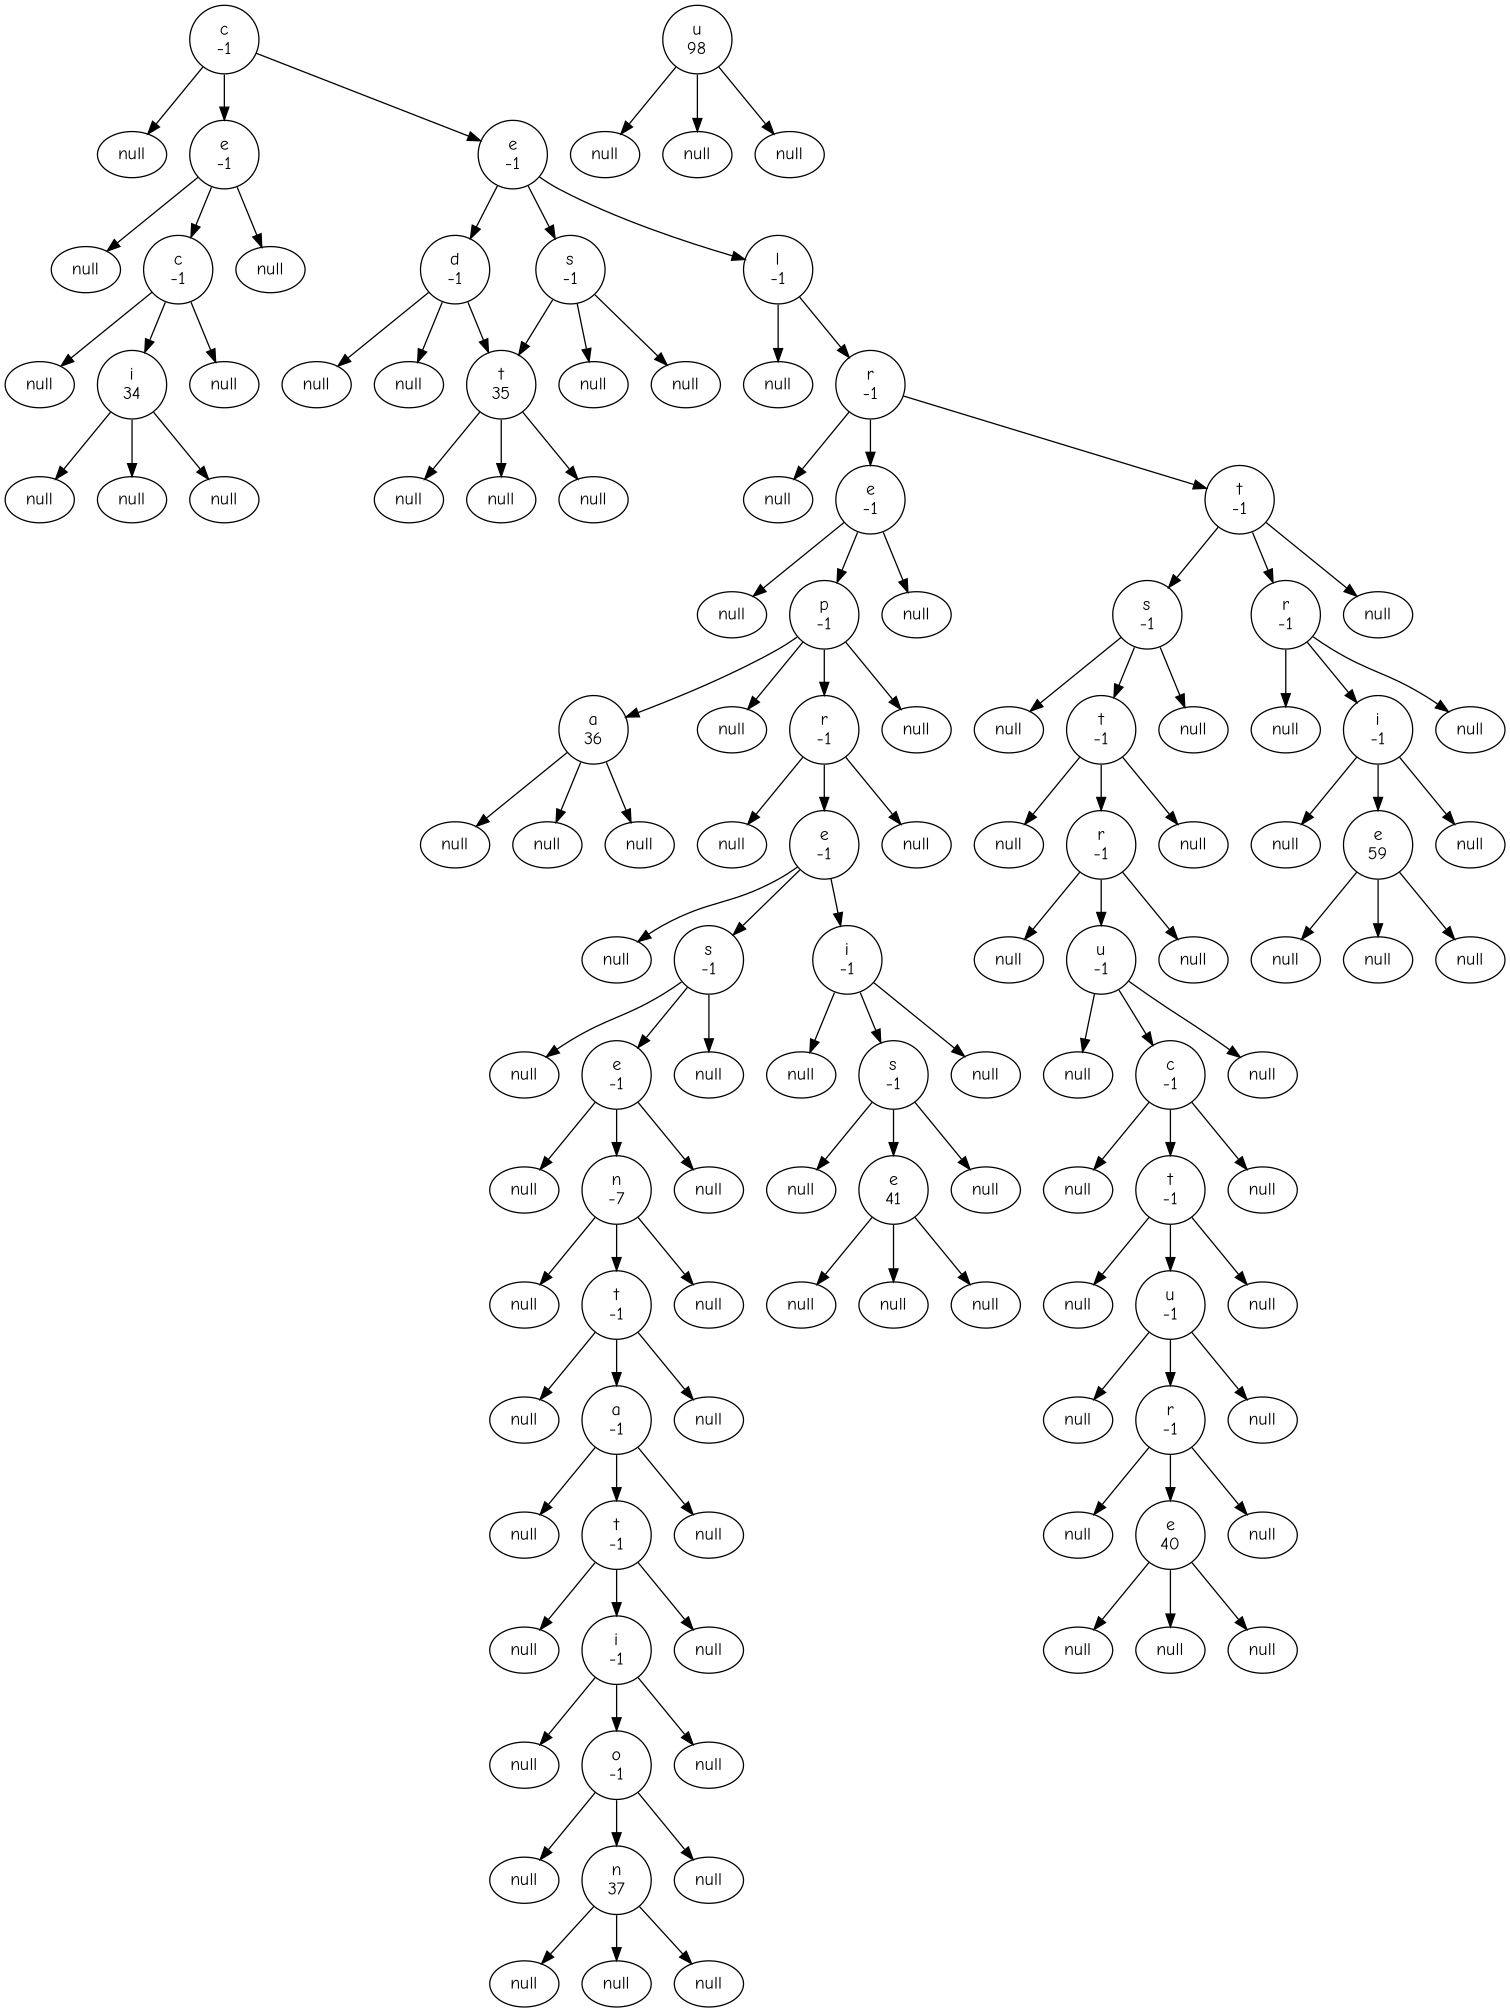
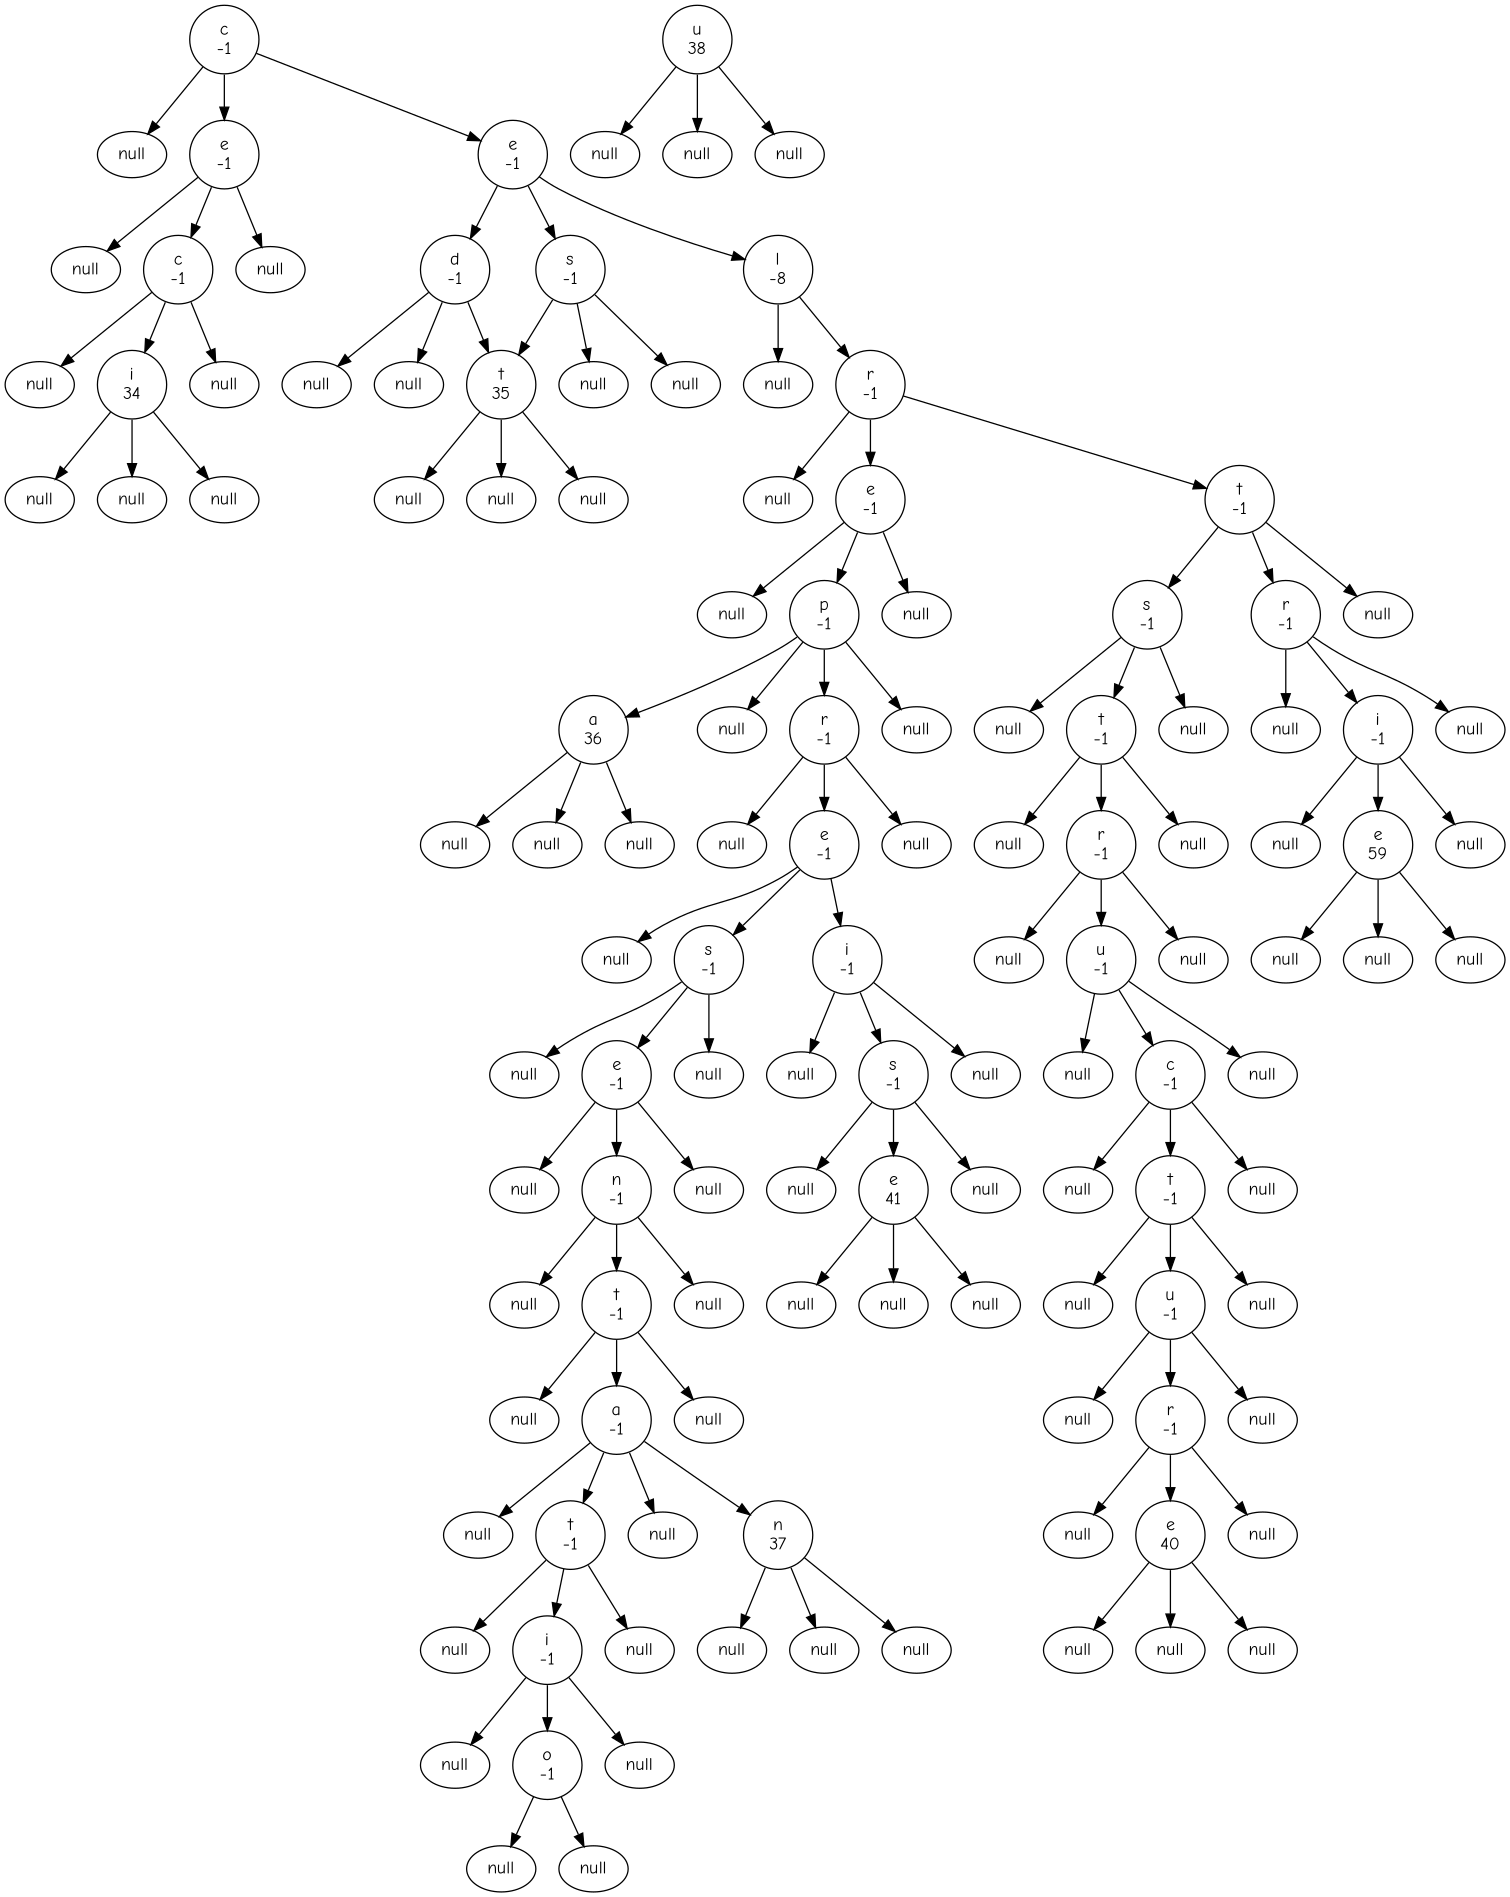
node "u 98": label "u 98" -> "u 38"
node "l -1": label "l -1" -> "l -8"
node "n -7": label "n -7" -> "n -1"
edge "o -1" -> "n 37": now "a -1" -> "n 37"
